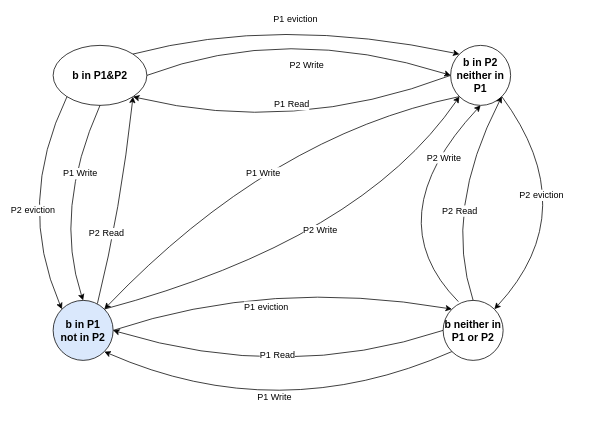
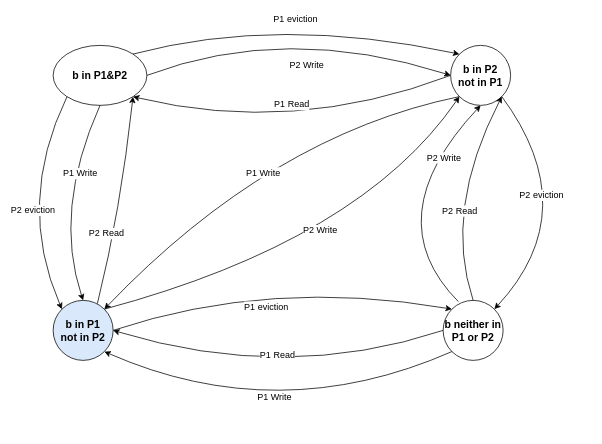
node "b in P2 neither in P1": label "b in P2 neither in P1" -> "b in P2 not in P1"
